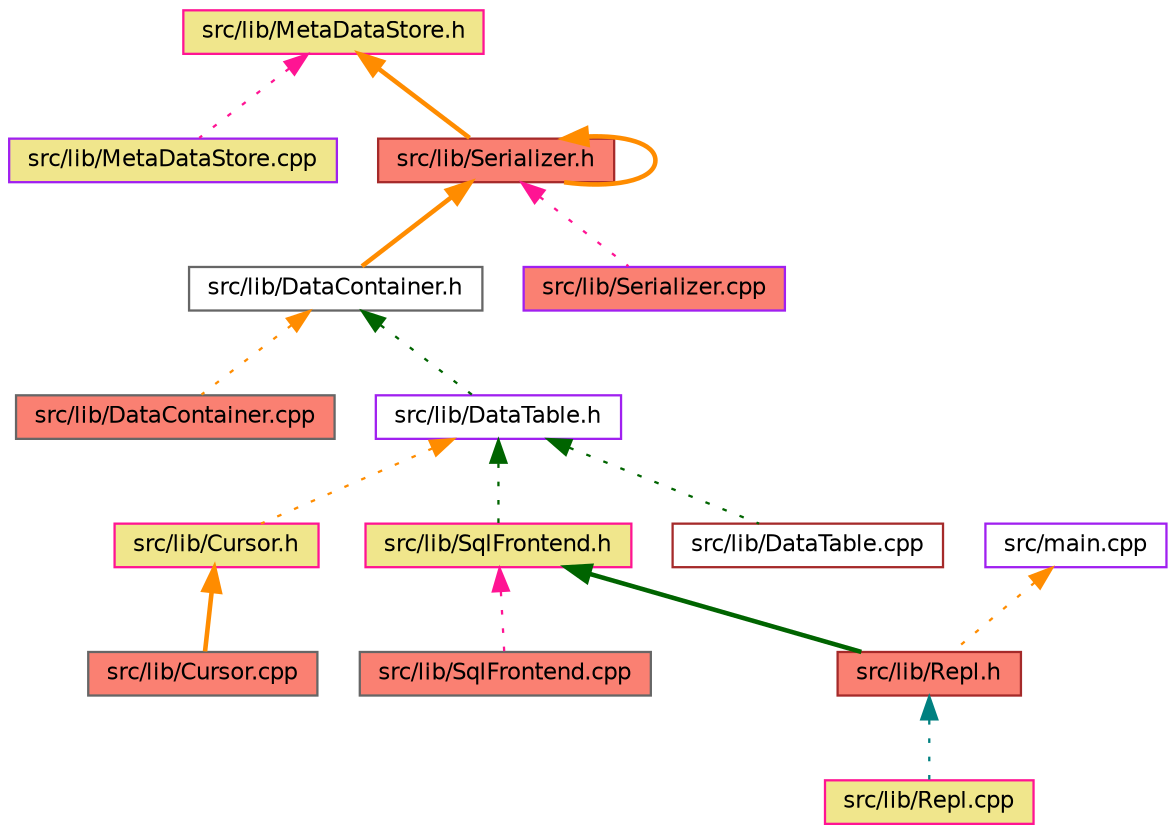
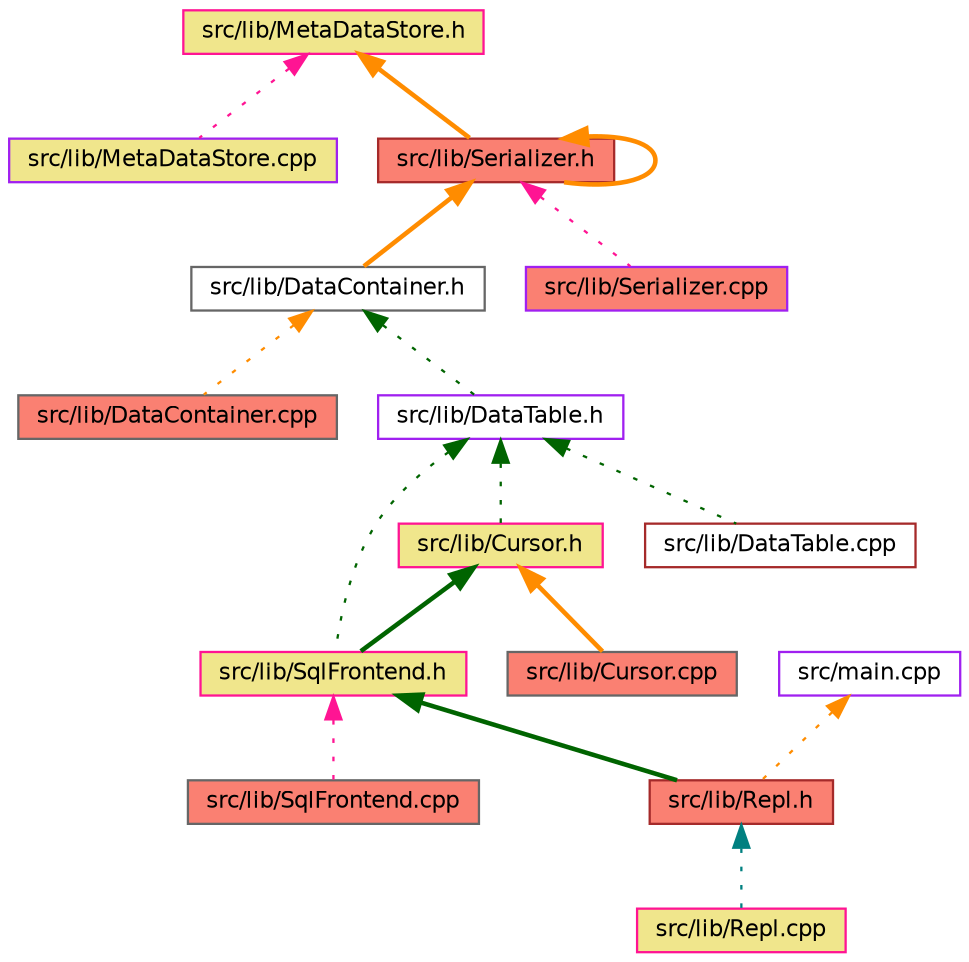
edge "src/lib/Cursor.h" -> "src/lib/DataTable.h": color darkorange -> darkgreen
edge "src/lib/SqlFrontend.h" -> "src/lib/Cursor.h": added
